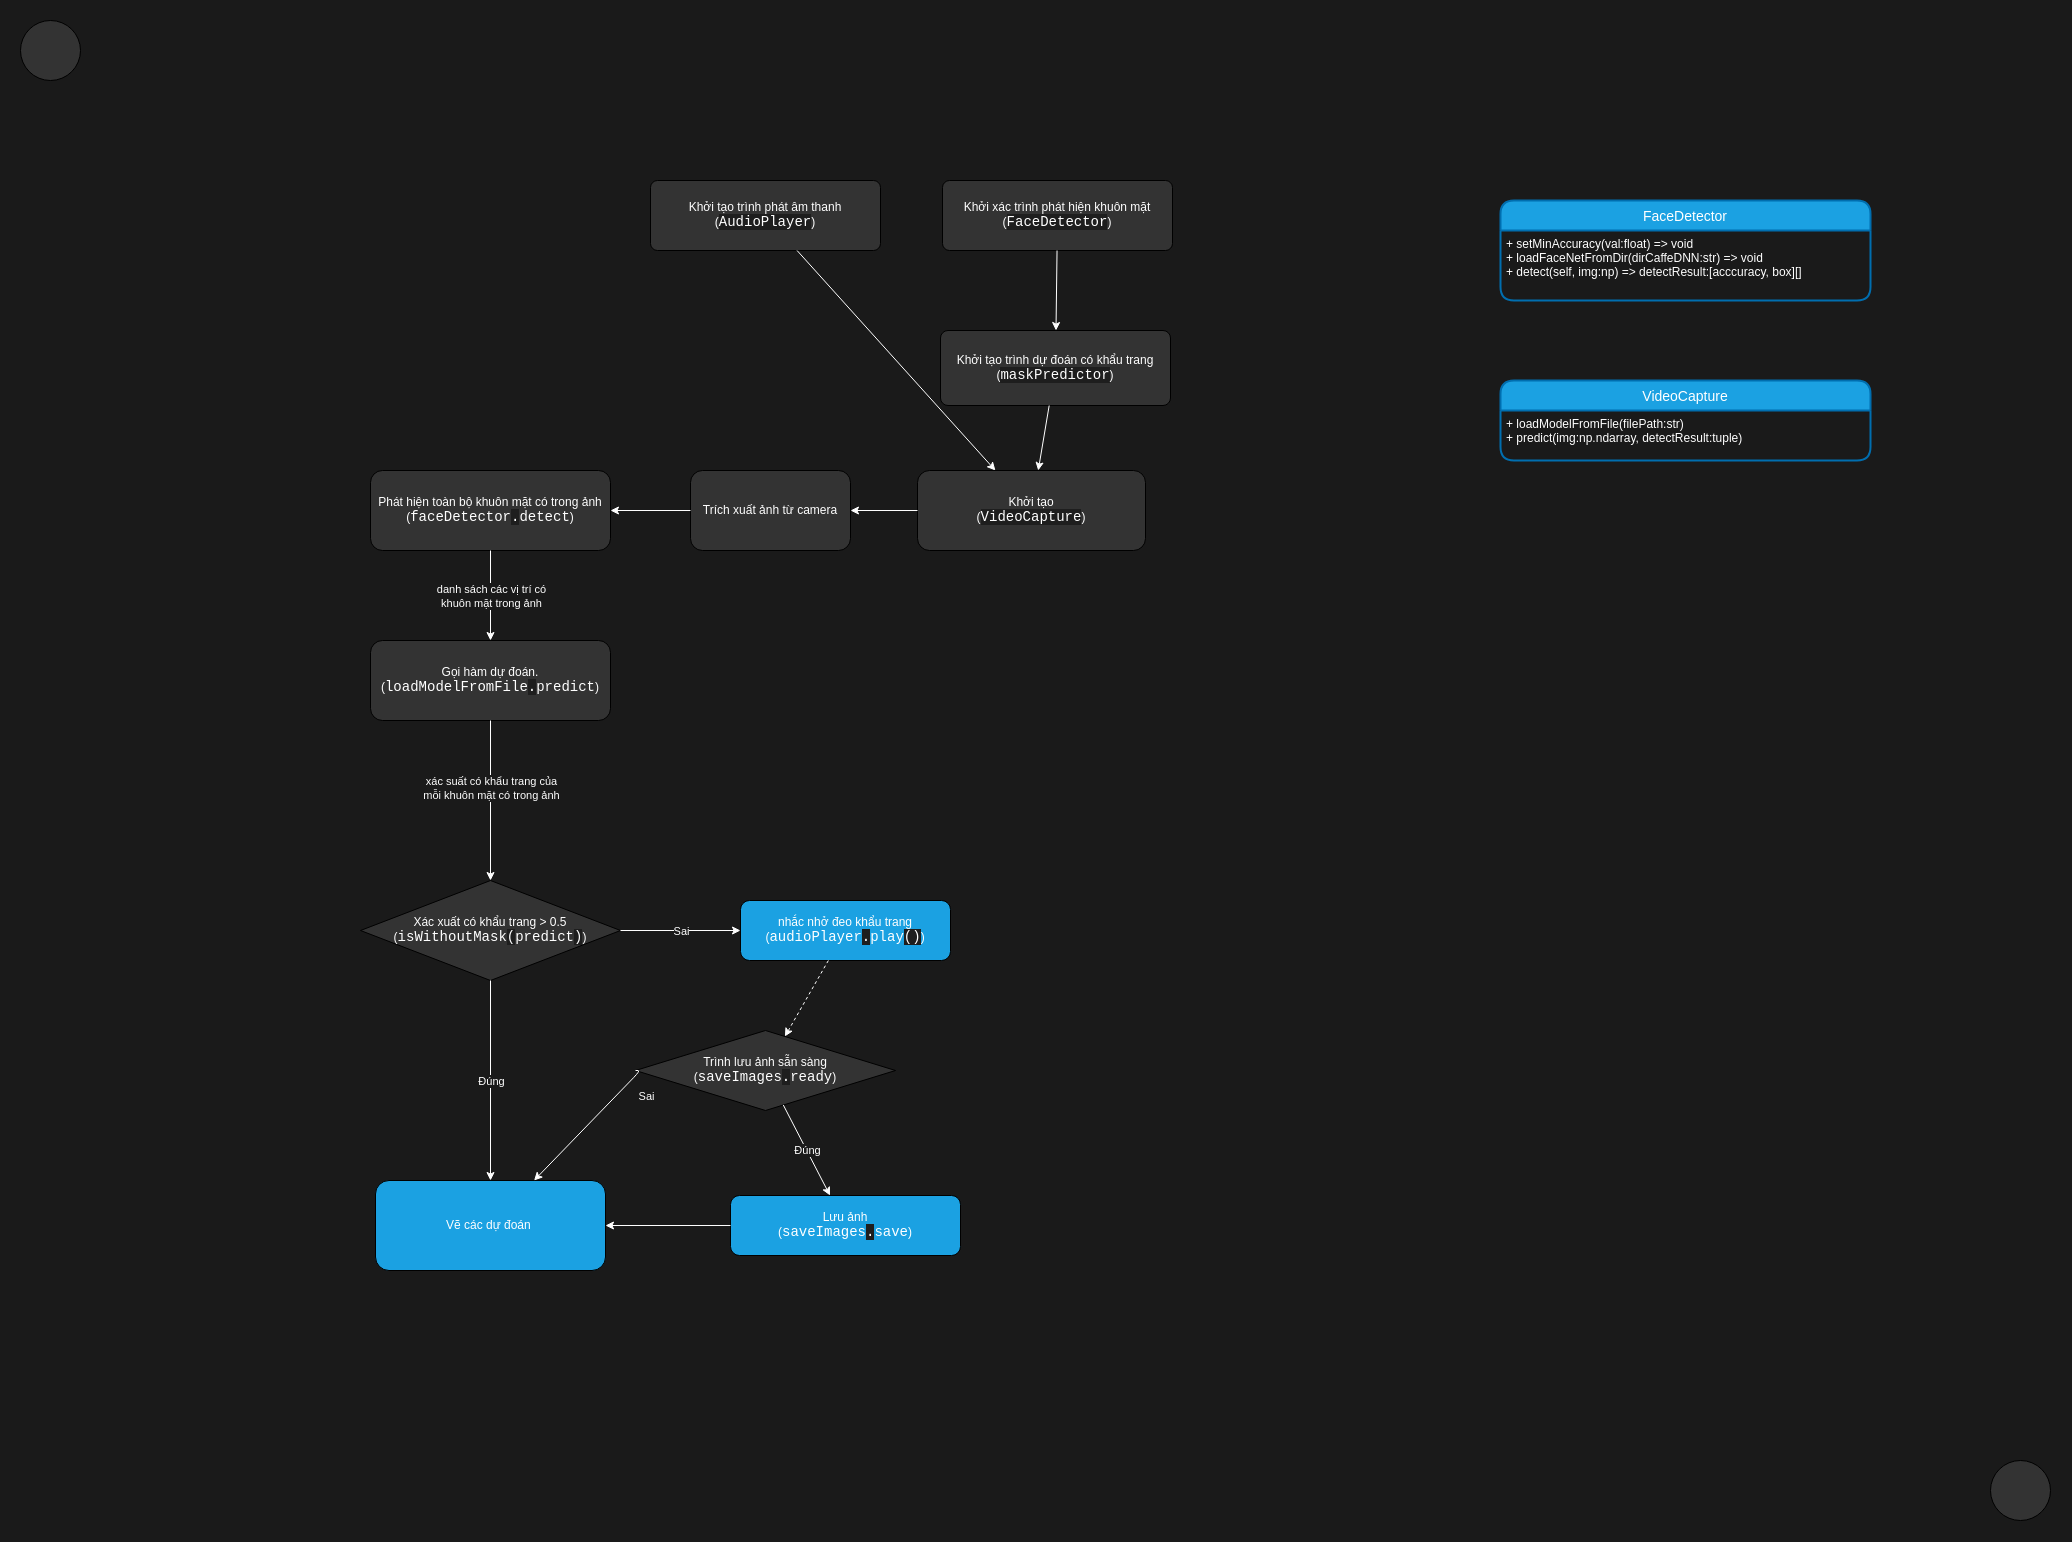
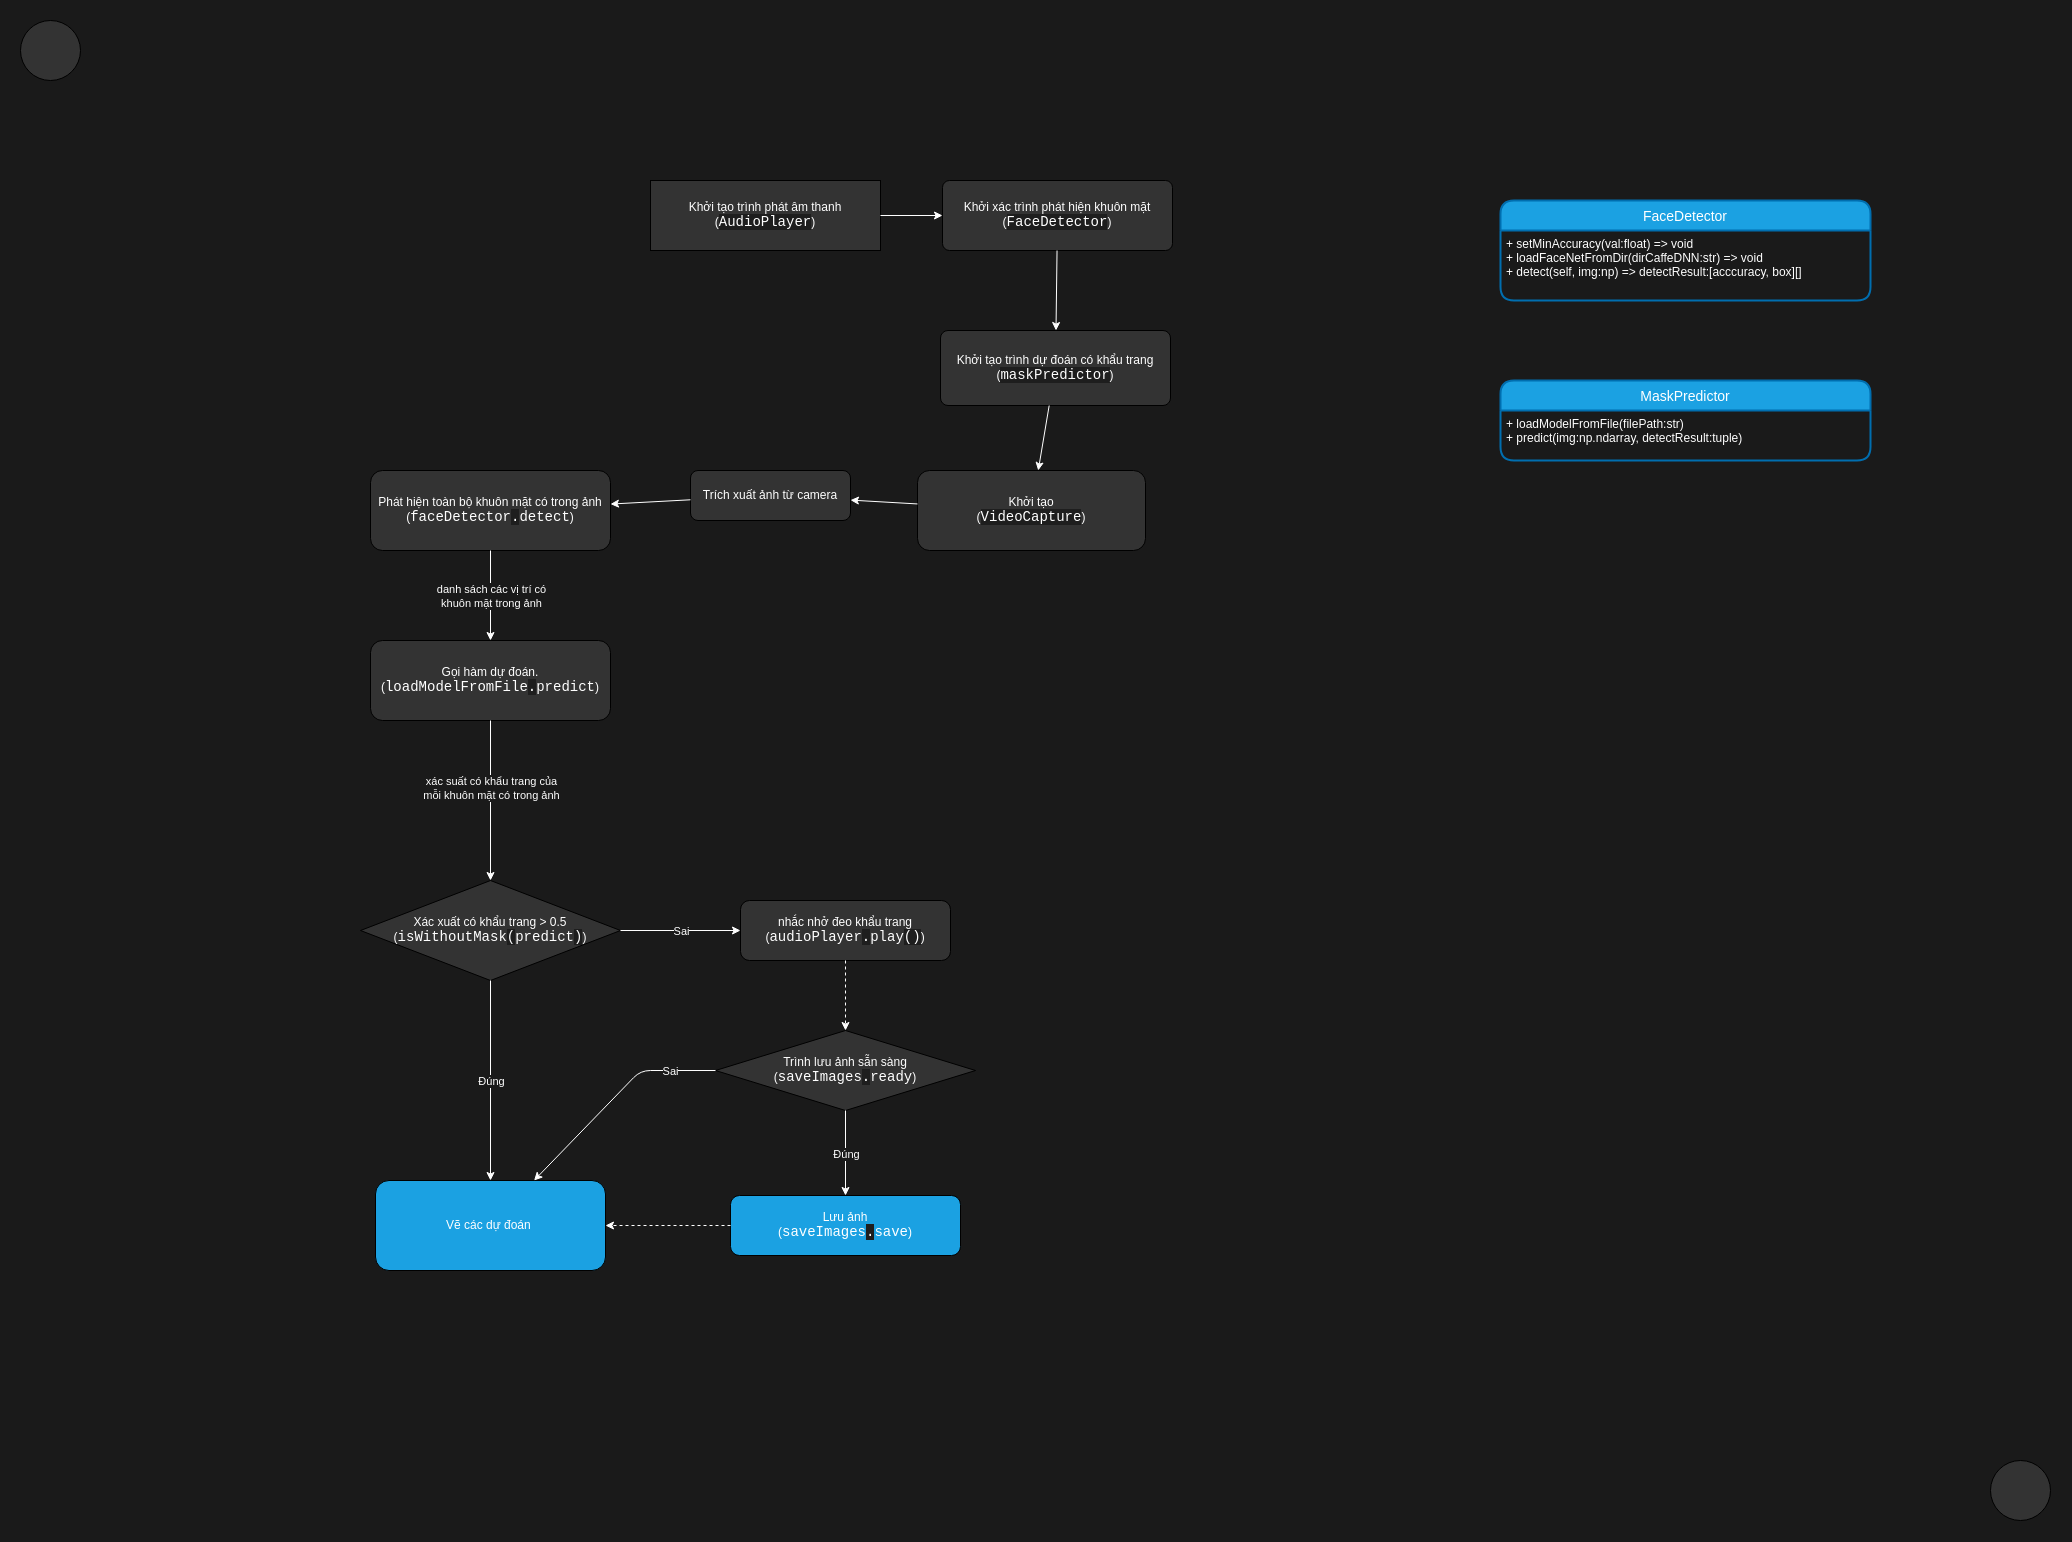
node "Khởi tạo trình phát âm thanh (AudioPlayer)": shape rounded rectangle -> rectangle
edge "Khởi tạo trình phát âm thanh (AudioPlayer)" -> "Khởi tạo (VideoCapture)": now "Khởi tạo trình phát âm thanh (AudioPlayer)" -> "Khởi xác trình phát hiện khuôn mặt (FaceDetector)"
node "VideoCapture": label "VideoCapture" -> "MaskPredictor"
node "Trích xuất ảnh từ camera": size 160x80 -> 160x50
node "nhắc nhở đeo khẩu trang (audioPlayer.play())": fillcolor #1ba1e2 -> #333333
node "Trình lưu ảnh sẵn sàng (saveImages.ready)": moved (766, 1071) -> (846, 1071)
edge "Lưu ảnh (saveImages.save)" -> "Vẽ các dự đoán": style solid -> dashed
